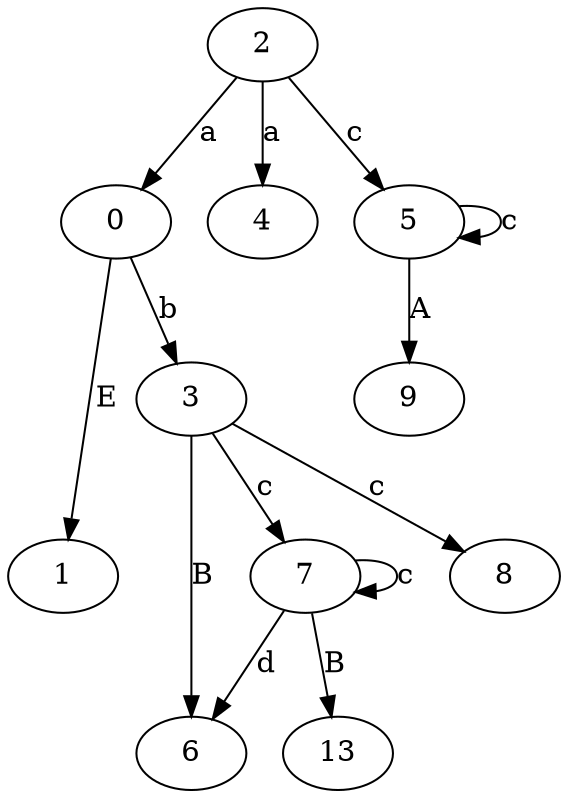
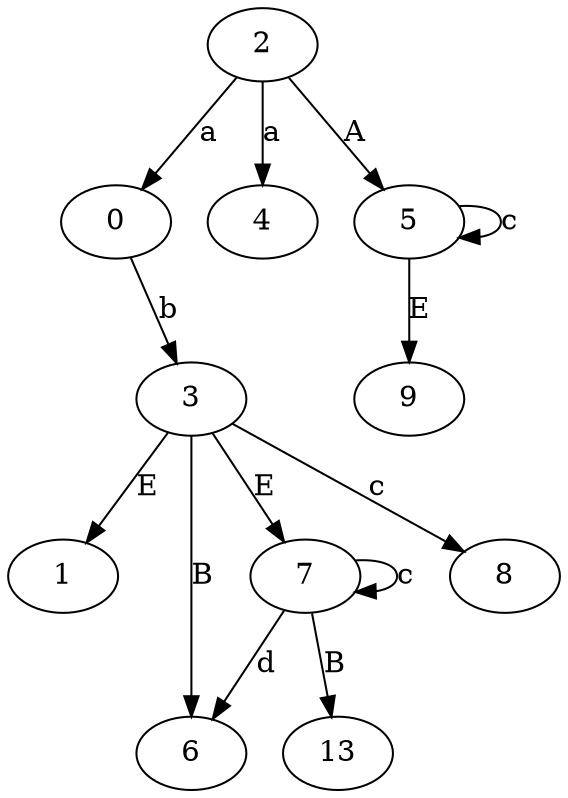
edge "2" -> "5": label "c" -> "A"
edge "5" -> "9": label "A" -> "E"
edge "0" -> "1": now "3" -> "1"
edge "3" -> "7": label "c" -> "E"
